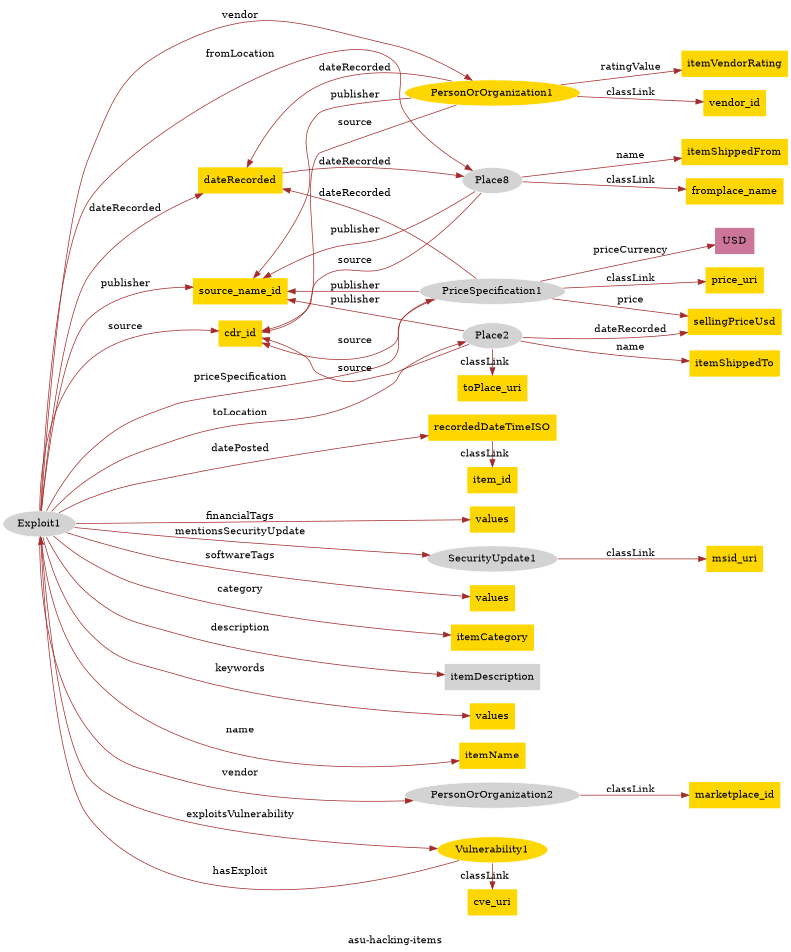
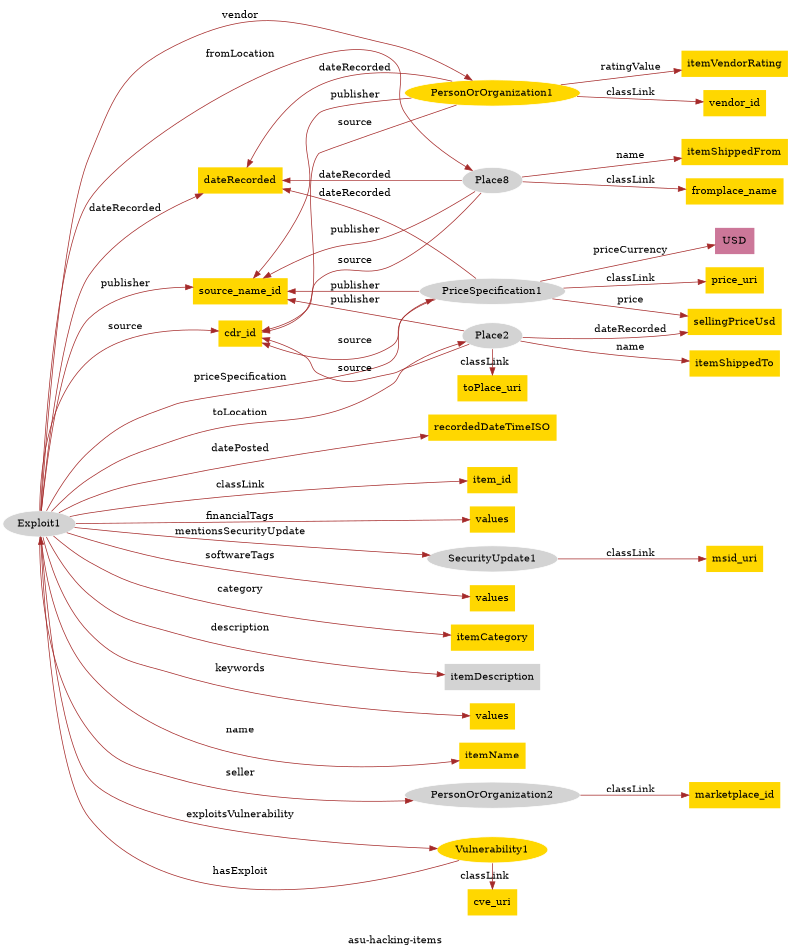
edge "dateRecorded" -> "Place8": reversed
edge "recordedDateTimeISO" -> "item_id": now "Exploit1" -> "item_id"
edge "Exploit1" -> "PersonOrOrganization2": label "vendor" -> "seller"
